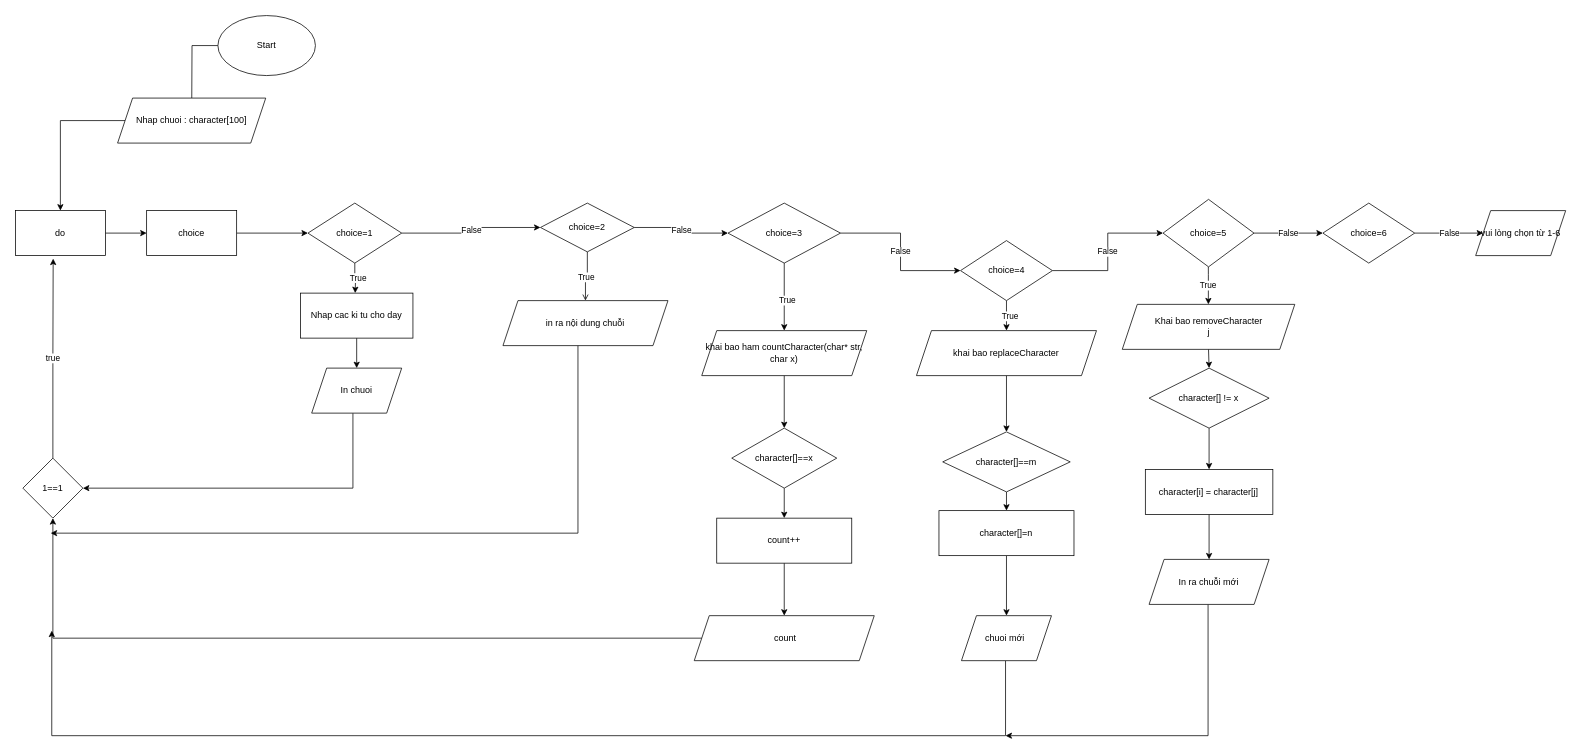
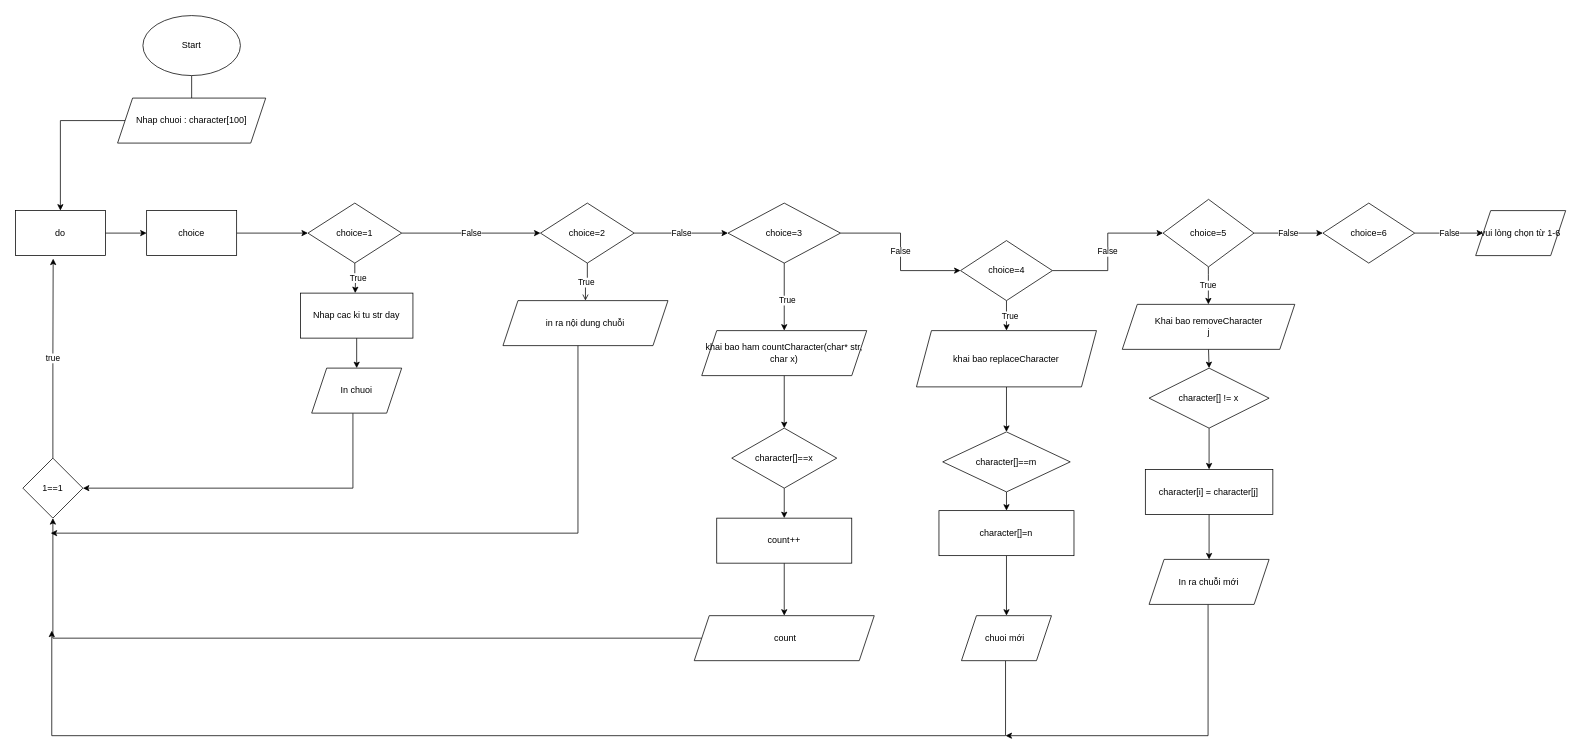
node "Start": moved (267, 45) -> (192, 45)
node "choice=2": size 94x49 -> 94x60
node "Nhap cac ki tu cho day": label "Nhap cac ki tu cho day" -> "Nhap cac ki tu str day"
node "khai bao replaceCharacter": size 180x45 -> 180x56
